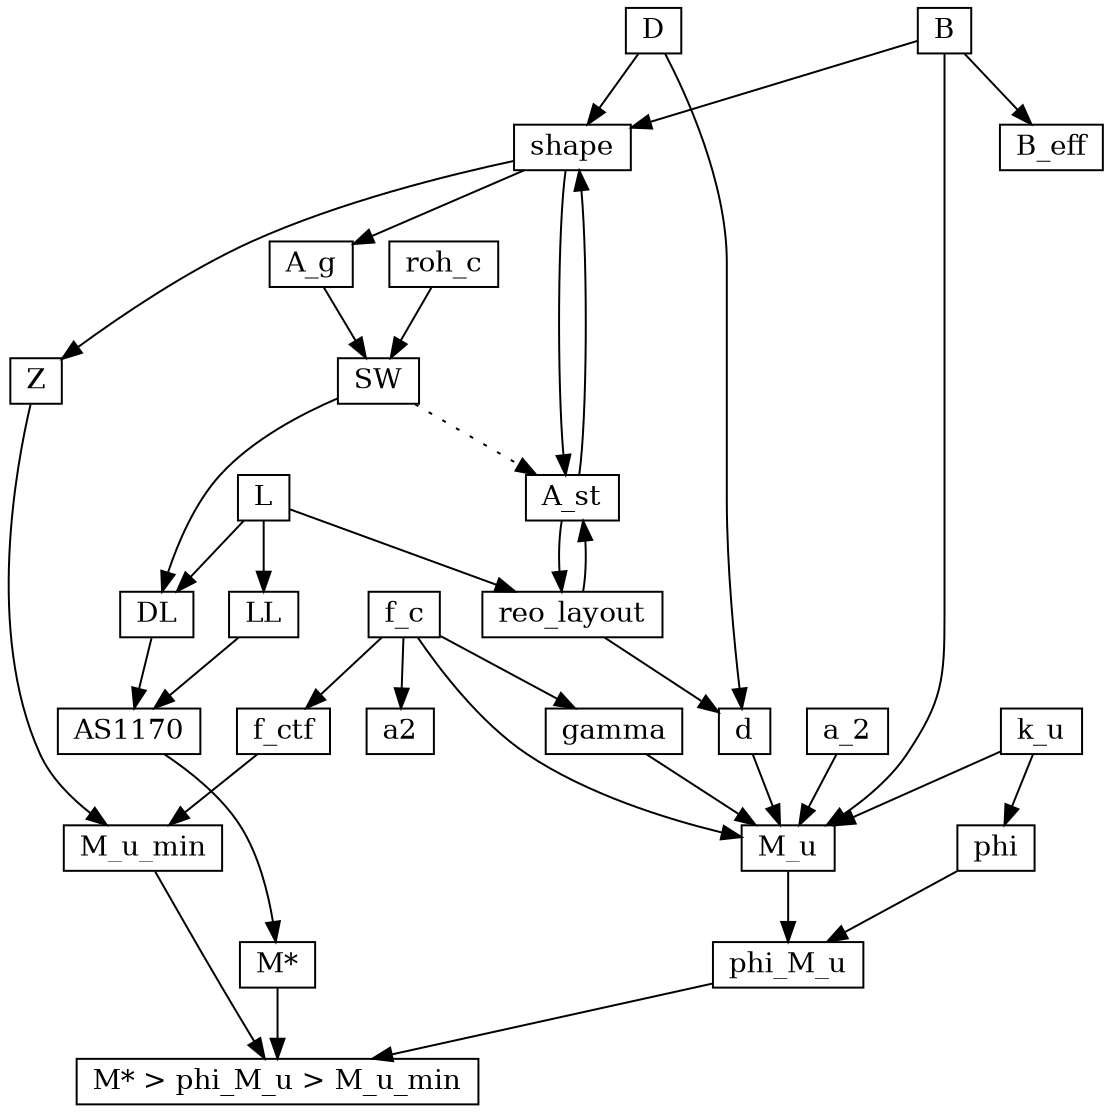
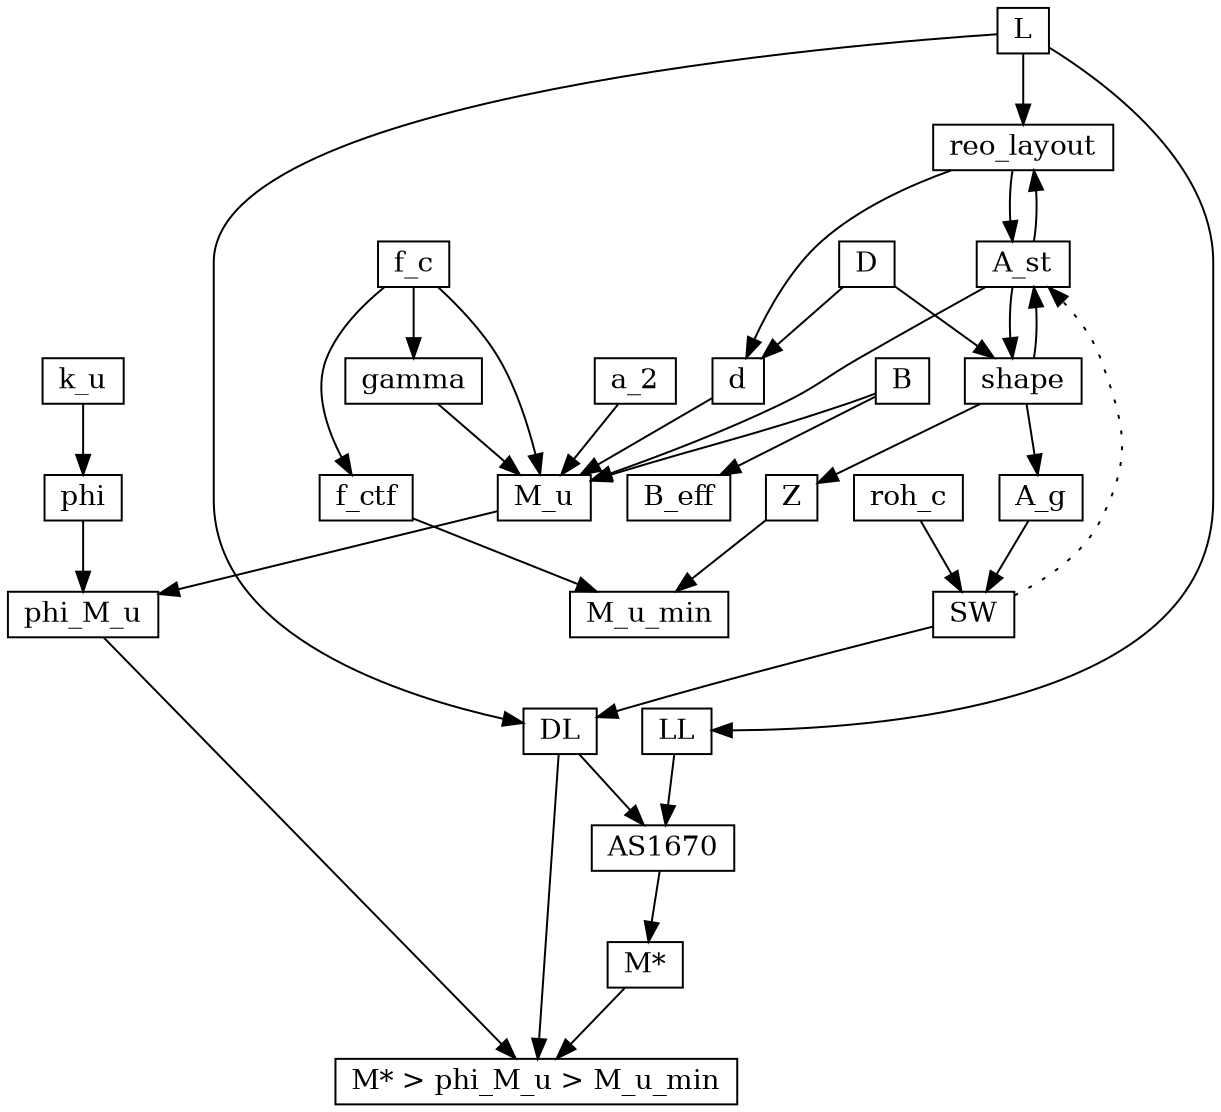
edge "B" -> "shape": removed
node "AS1170": label "AS1170" -> "AS1670"
node "a2": removed
edge "k_u" -> "M_u": now "A_st" -> "M_u"
edge "M_u_min" -> "M* > phi_M_u > M_u_min": now "DL" -> "M* > phi_M_u > M_u_min"
